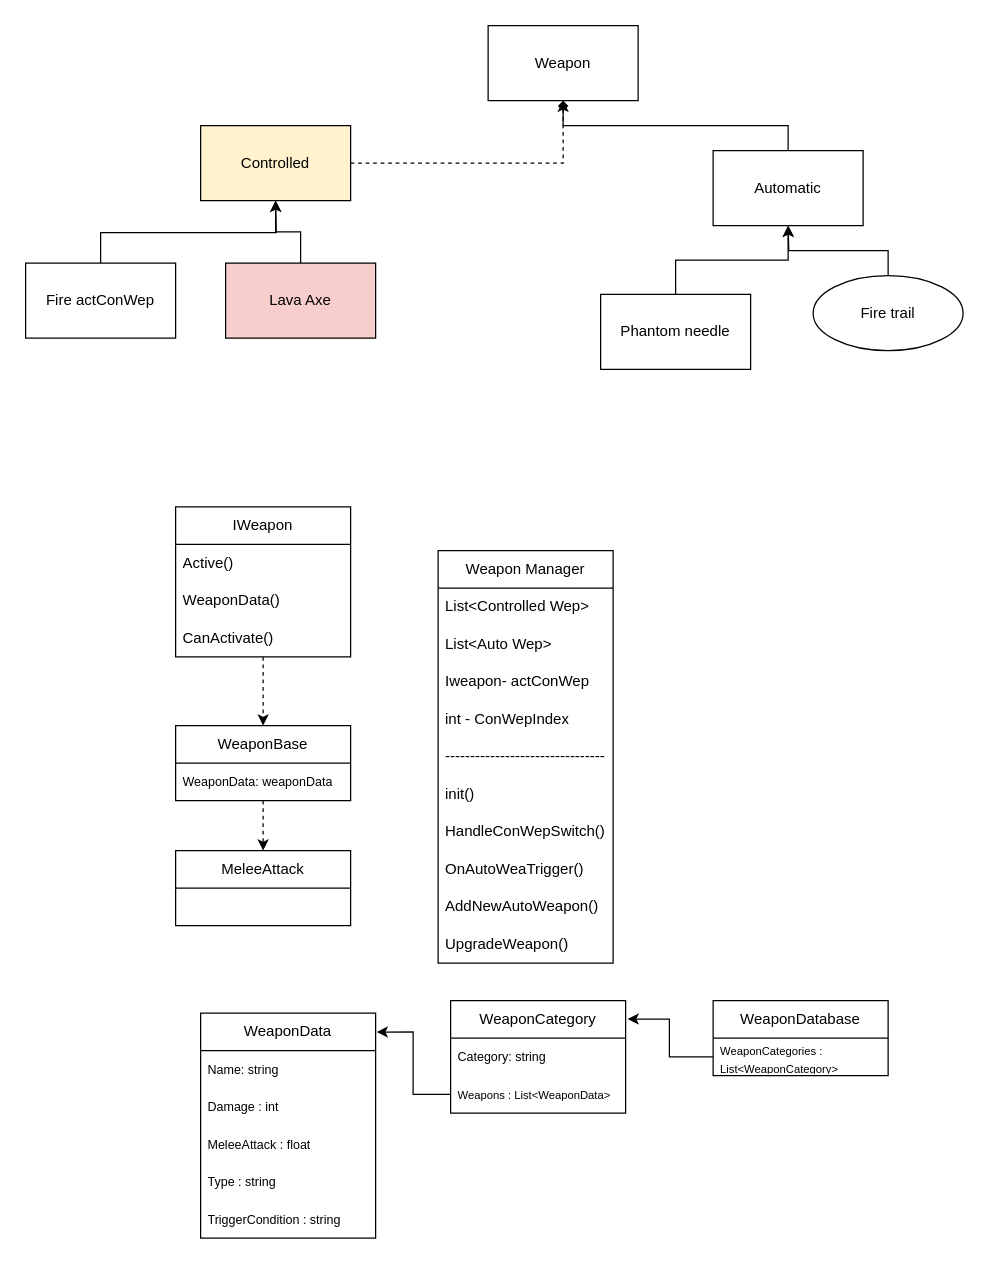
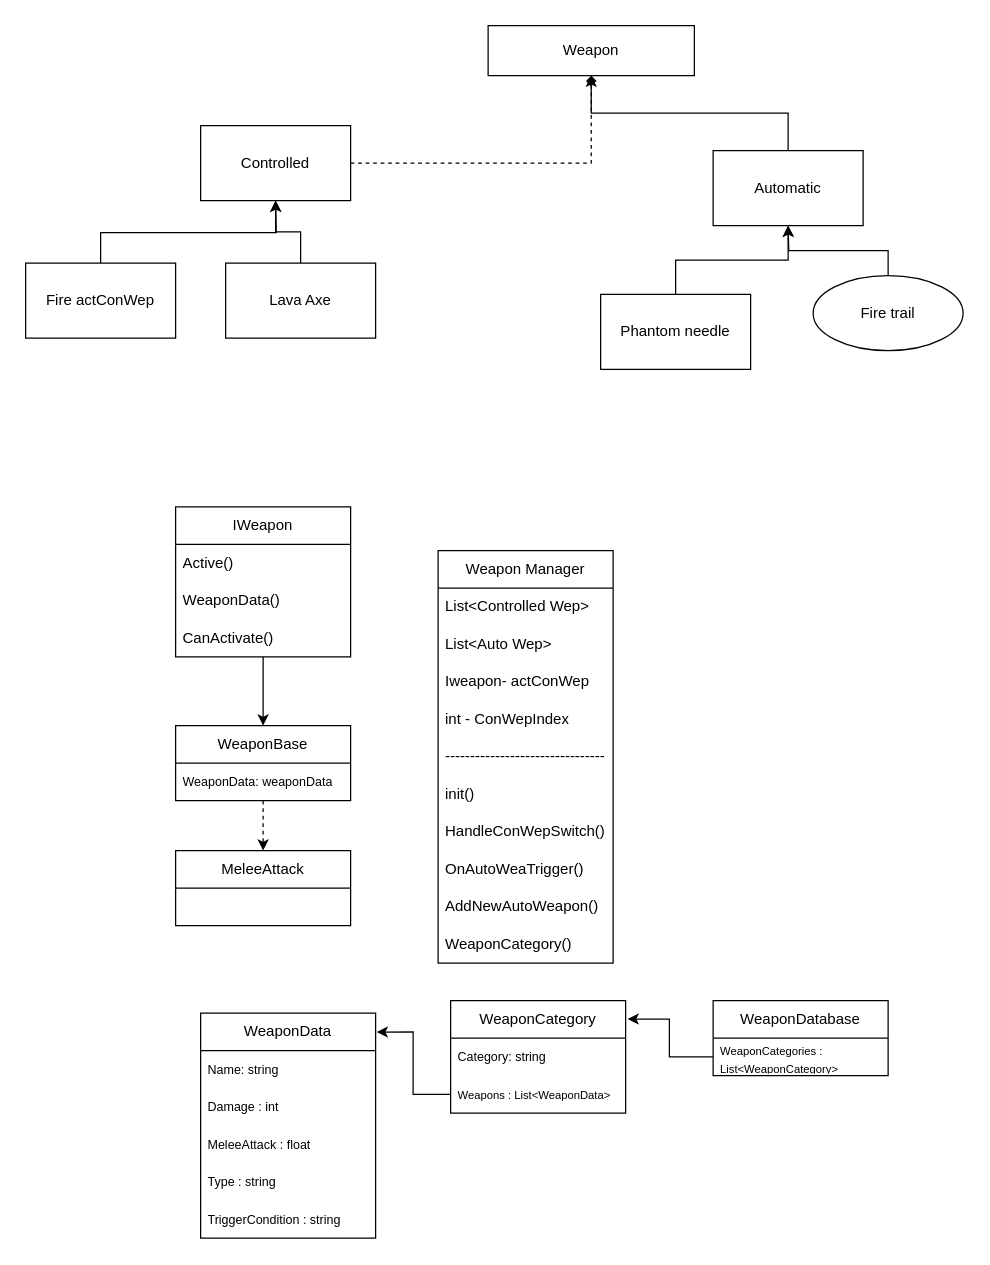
node "Weapon": size 150x75 -> 206x50
node "Controlled": fillcolor #fff2cc -> #ffffff
node "Lava Axe": fillcolor #f8cecc -> #ffffff
edge "IWeapon" -> "WeaponBase": style dashed -> solid
node "UpgradeWeapon()": label "UpgradeWeapon()" -> "WeaponCategory()"
